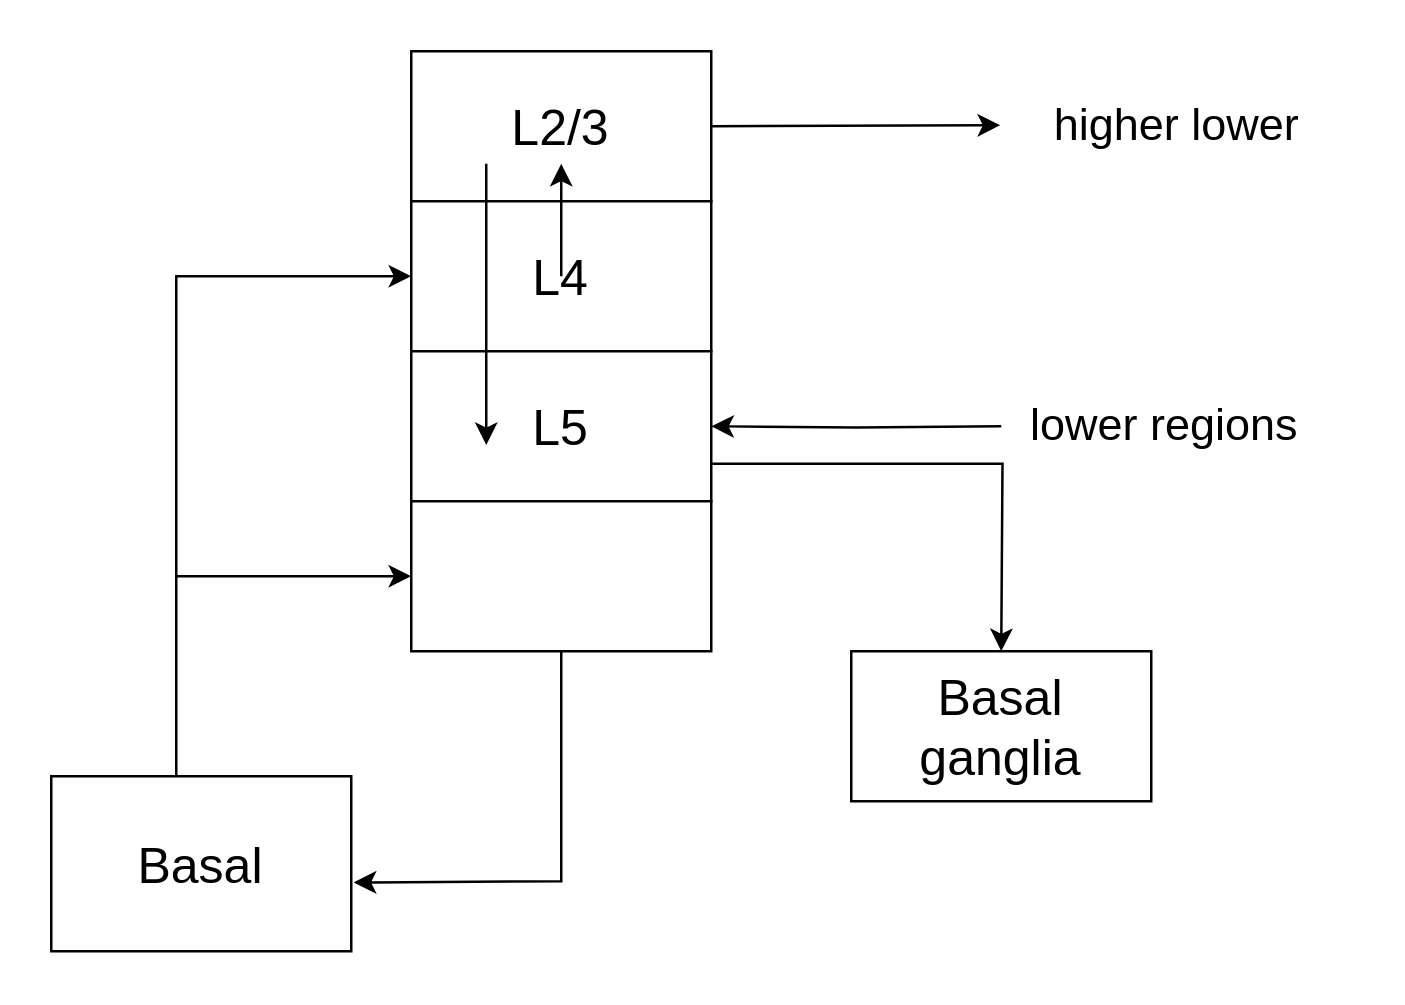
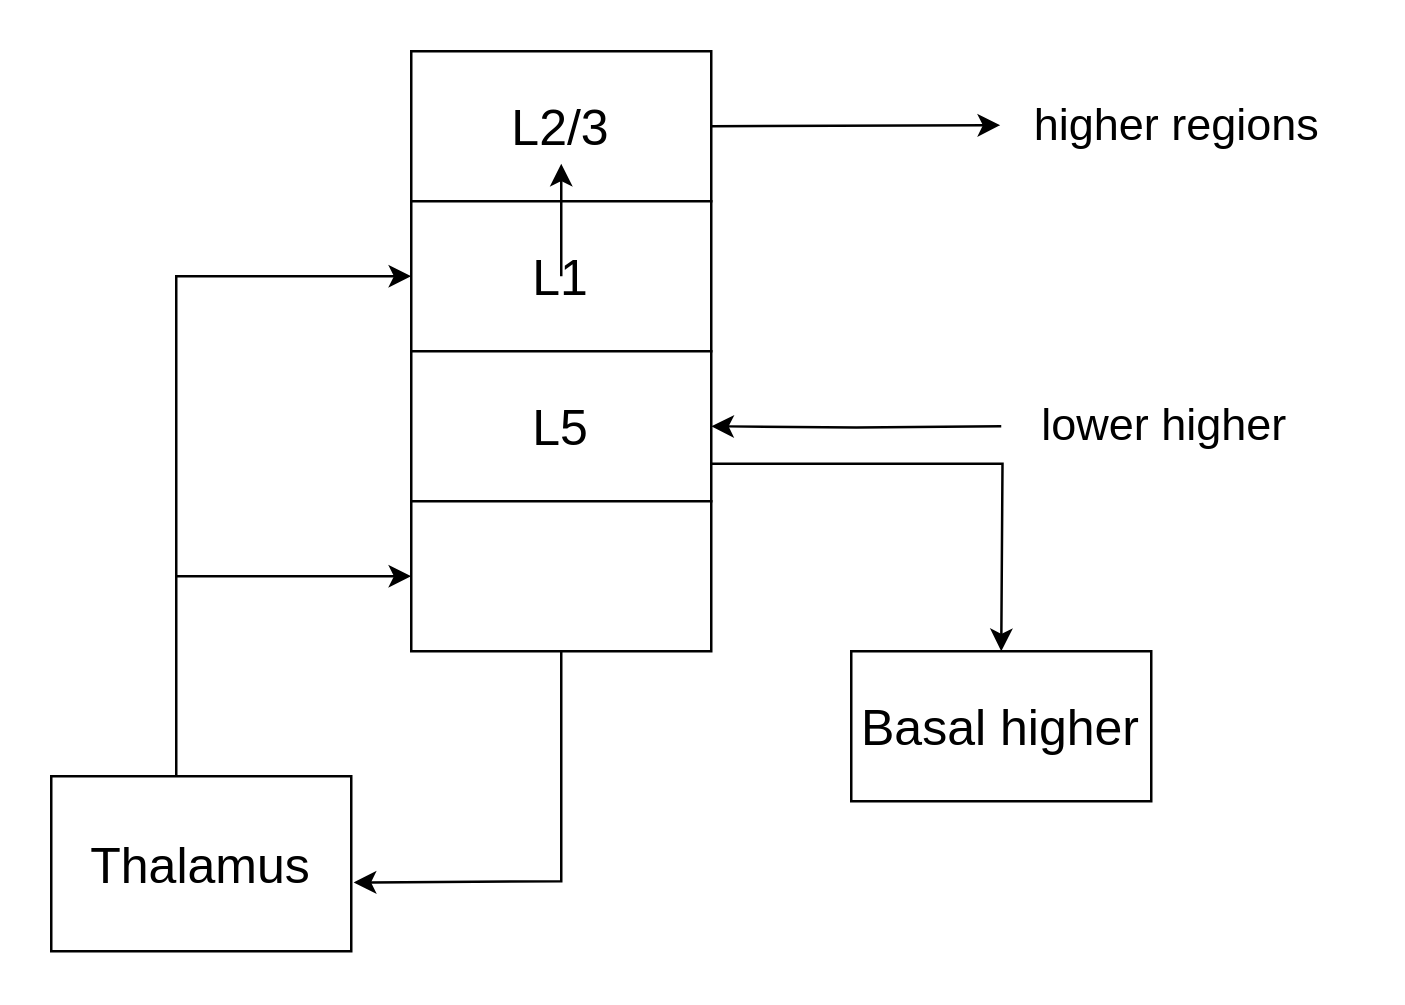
node "higher lower": label "higher lower" -> "higher regions"
node "L4": label "L4" -> "L1"
edge "L2/3" -> "L5": removed
node "lower regions": label "lower regions" -> "lower higher"
node "Basal ganglia": label "Basal ganglia" -> "Basal higher"
node "Basal": label "Basal" -> "Thalamus"
